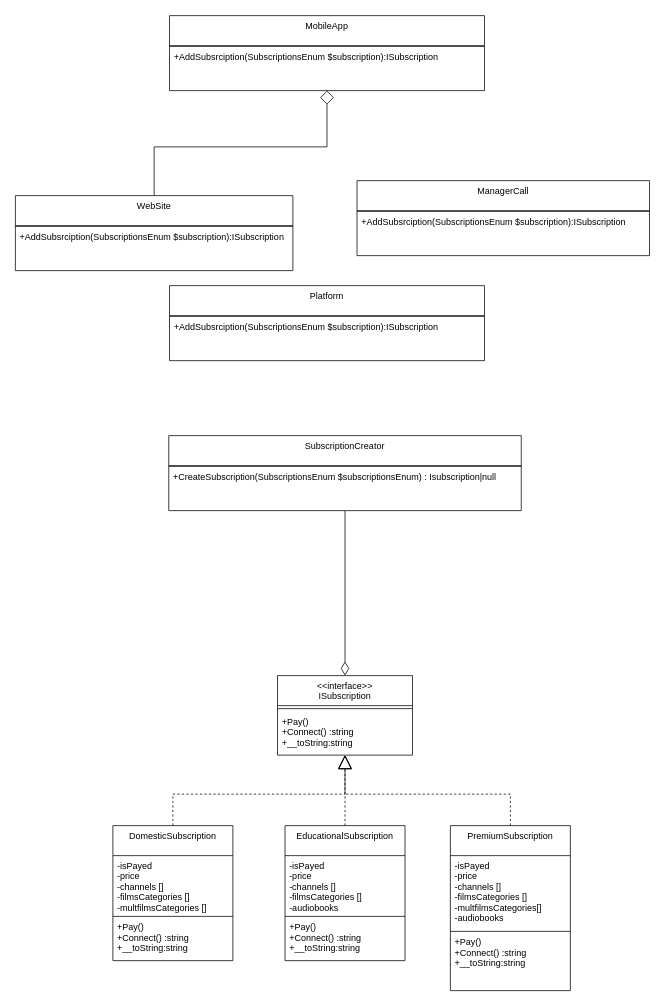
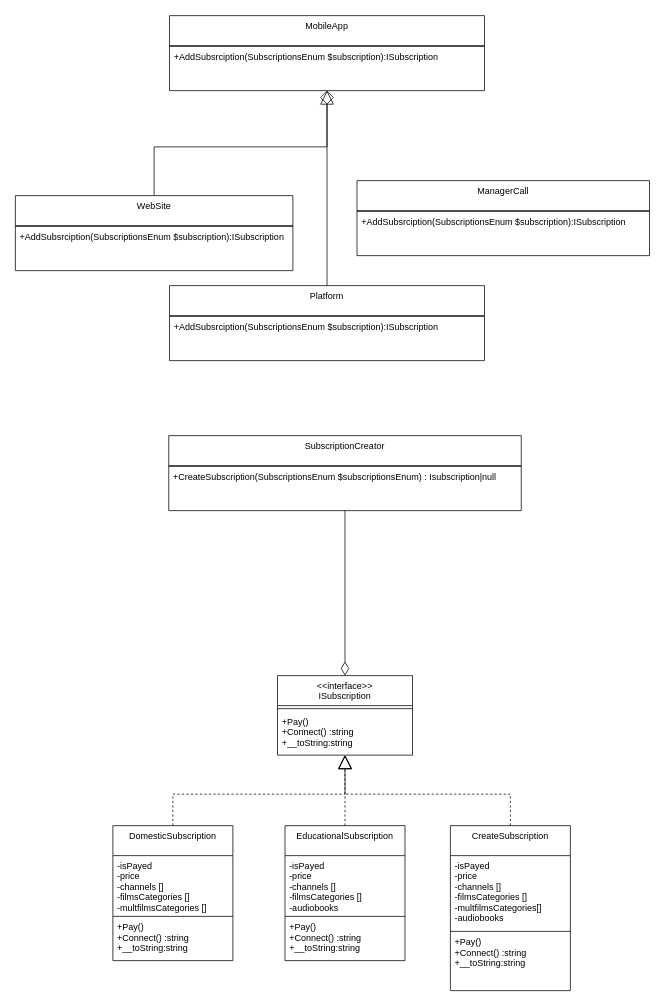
edge "Platform" -> "MobileApp": added
node "PremiumSubscription": label "PremiumSubscription" -> "CreateSubscription"
